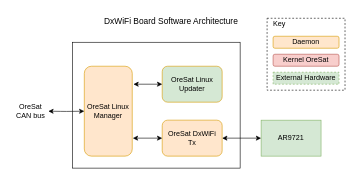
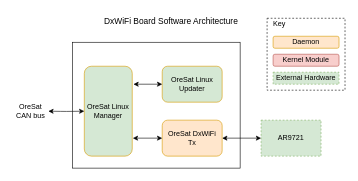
node "Kernel OreSat": label "Kernel OreSat" -> "Kernel Module"
node "OreSat Linux Manager": fillcolor #ffe6cc -> #d5e8d4
node "AR9721": style solid -> dashed
